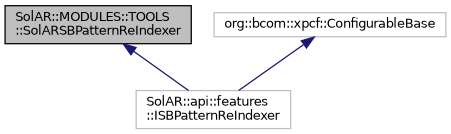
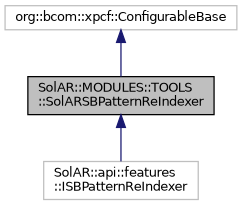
edge "SolAR::api::features ::ISBPatternReIndexer" -> "org::bcom::xpcf::ConfigurableBase": now "SolAR::MODULES::TOOLS ::SolARSBPatternReIndexer" -> "org::bcom::xpcf::ConfigurableBase"
